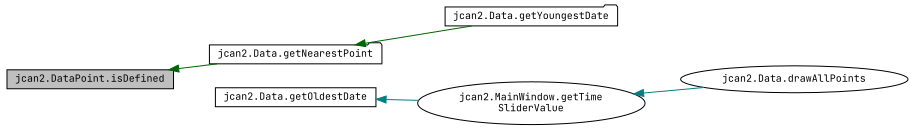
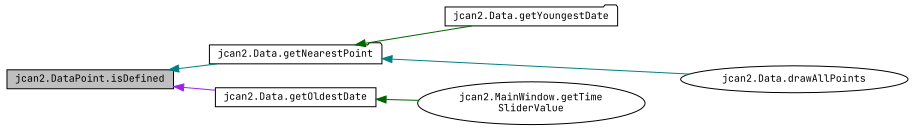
edge "jcan2.Data.getNearestPoint" -> "jcan2.DataPoint.isDefined": color darkgreen -> teal
edge "jcan2.Data.getOldestDate" -> "jcan2.DataPoint.isDefined": added
edge "jcan2.Data.drawAllPoints" -> "jcan2.MainWindow.getTime SliderValue": now "jcan2.Data.drawAllPoints" -> "jcan2.Data.getNearestPoint"
edge "jcan2.MainWindow.getTime SliderValue" -> "jcan2.Data.getOldestDate": color teal -> darkgreen
